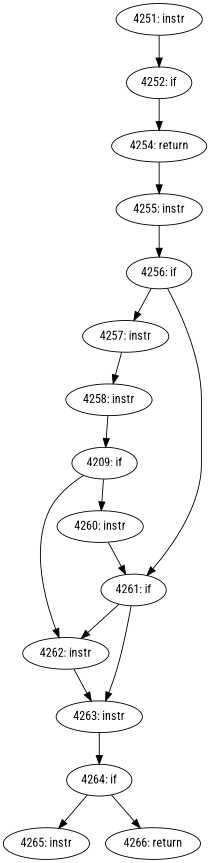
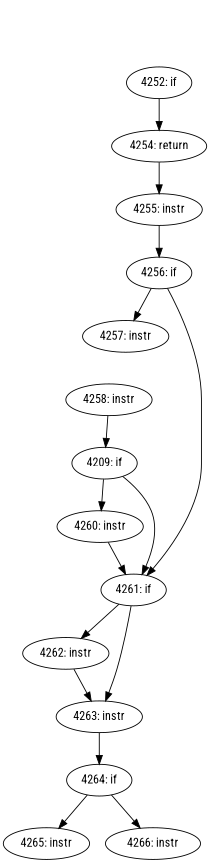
node "4251: instr": removed
edge "4257: instr" -> "4258: instr": removed
edge "4209: if" -> "4262: instr": now "4209: if" -> "4261: if"
node "4266: return": label "4266: return" -> "4266: instr"
